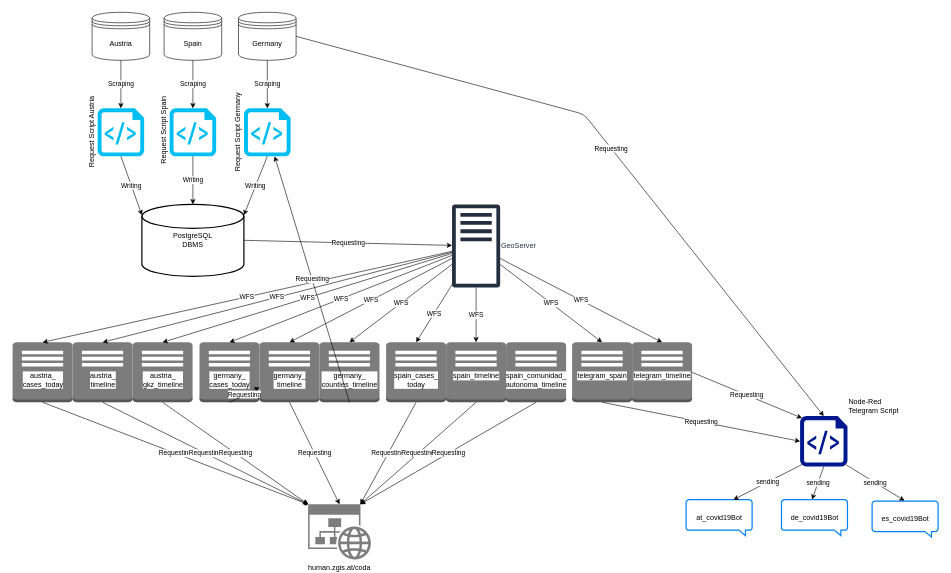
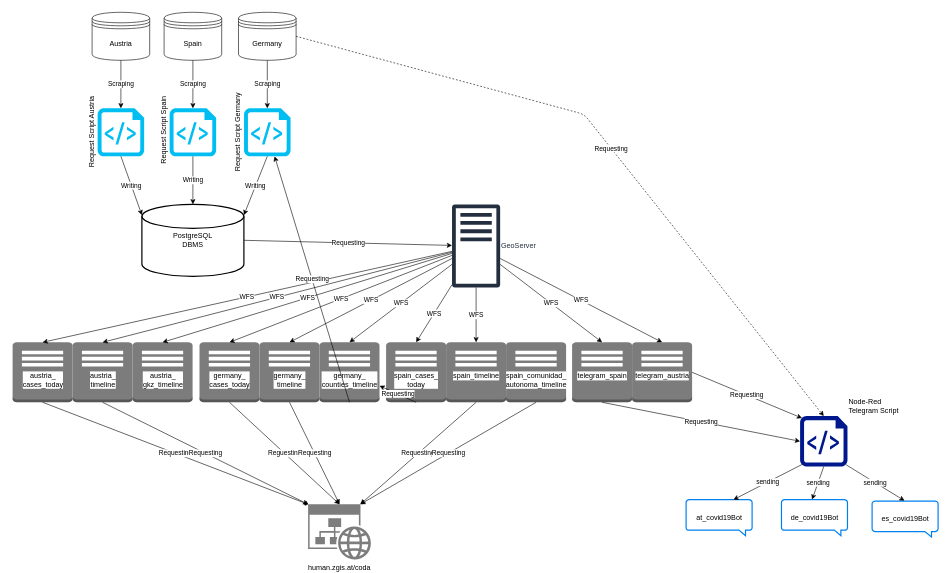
edge "Germany" -> "Node-Red Telegram Script": style solid -> dashed
node "telegram_timeline": label "telegram_timeline" -> "telegram_austria"
edge "germany_ cases_today" -> "germany_ timeline": now "germany_ cases_today" -> "human.zgis.at/coda"
edge "spain_cases_ today" -> "human.zgis.at/coda": now "spain_cases_ today" -> "germany_ counties_timeline"
edge "austria_ gkz_timeline" -> "human.zgis.at/coda": removed, label "Requesting"
